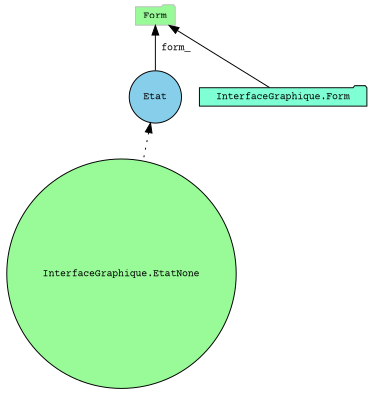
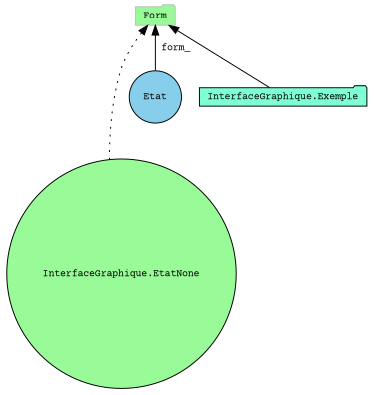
node "InterfaceGraphique.Form": label "InterfaceGraphique.Form" -> "InterfaceGraphique.Exemple"
edge "InterfaceGraphique.EtatNone" -> "Etat": now "InterfaceGraphique.EtatNone" -> "Form"
